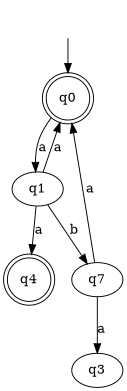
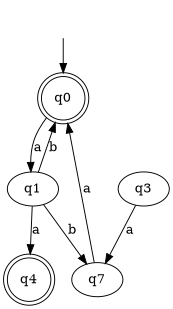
edge "q1" -> "q0": label "a" -> "b"
edge "q7" -> "q3": reversed
